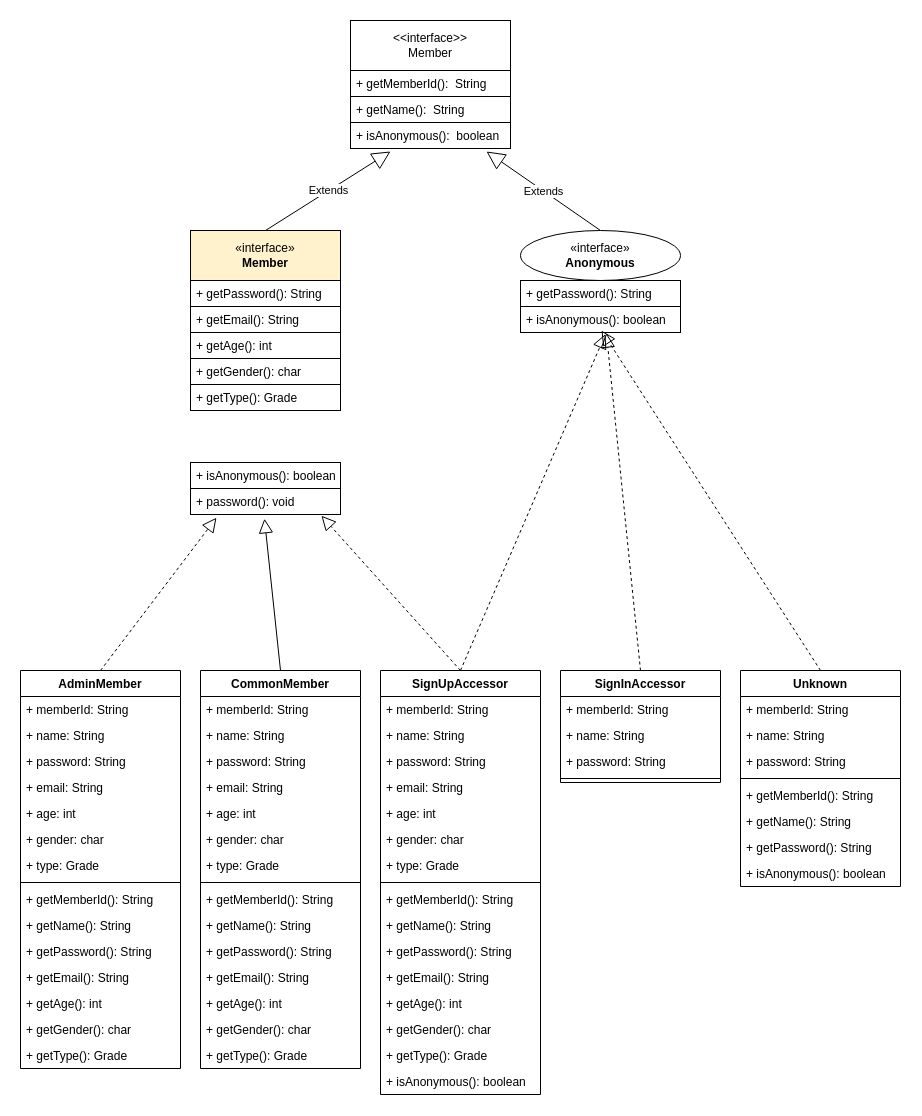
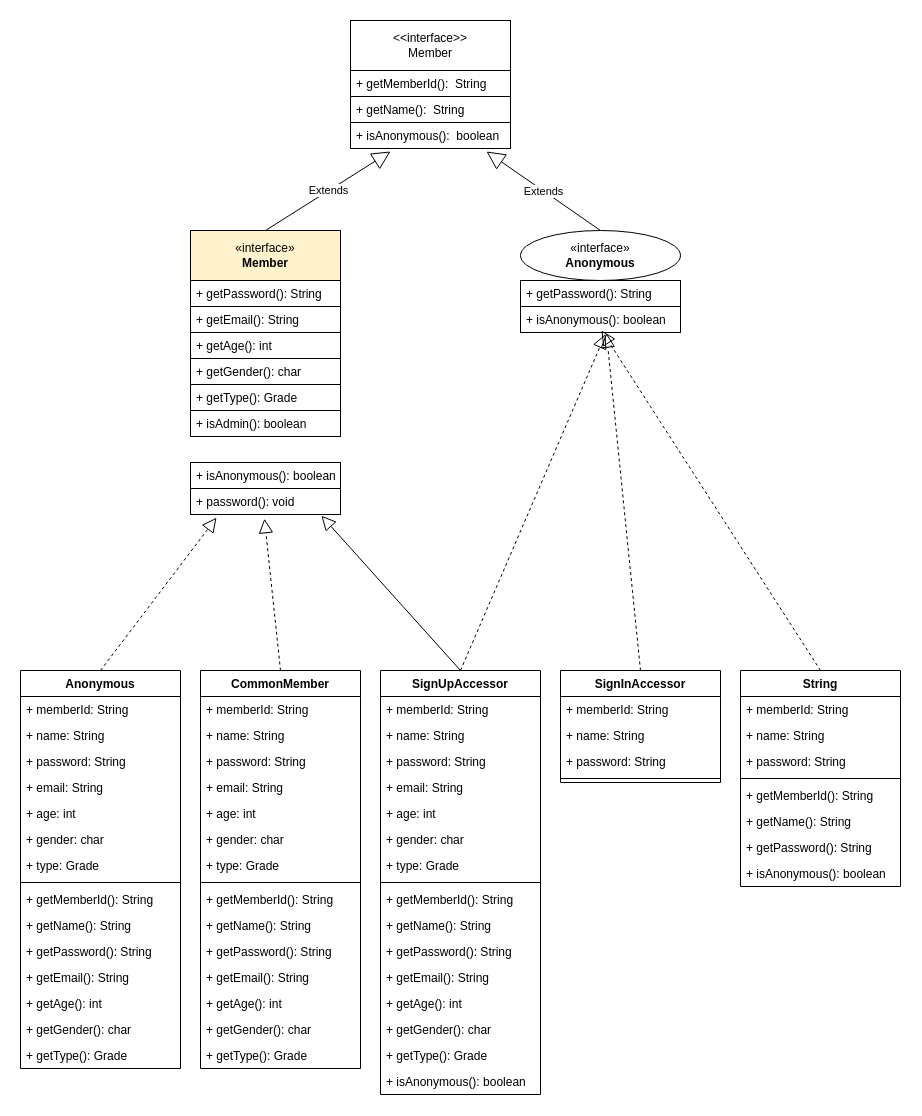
node "+ isAdmin(): boolean": added
edge "SignUpAccessor" -> "+ password(): void": style dashed -> solid
edge "CommonMember" -> "+ password(): void": style solid -> dashed
node "AdminMember": label "AdminMember" -> "Anonymous"
node "Unknown": label "Unknown" -> "String"
